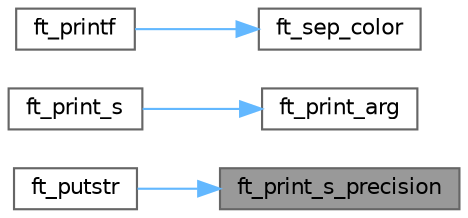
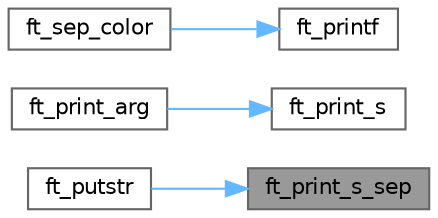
edge "ft_printf" -> "ft_sep_color": reversed
edge "ft_print_s" -> "ft_print_arg": reversed
node "ft_print_s_precision": label "ft_print_s_precision" -> "ft_print_s_sep"
